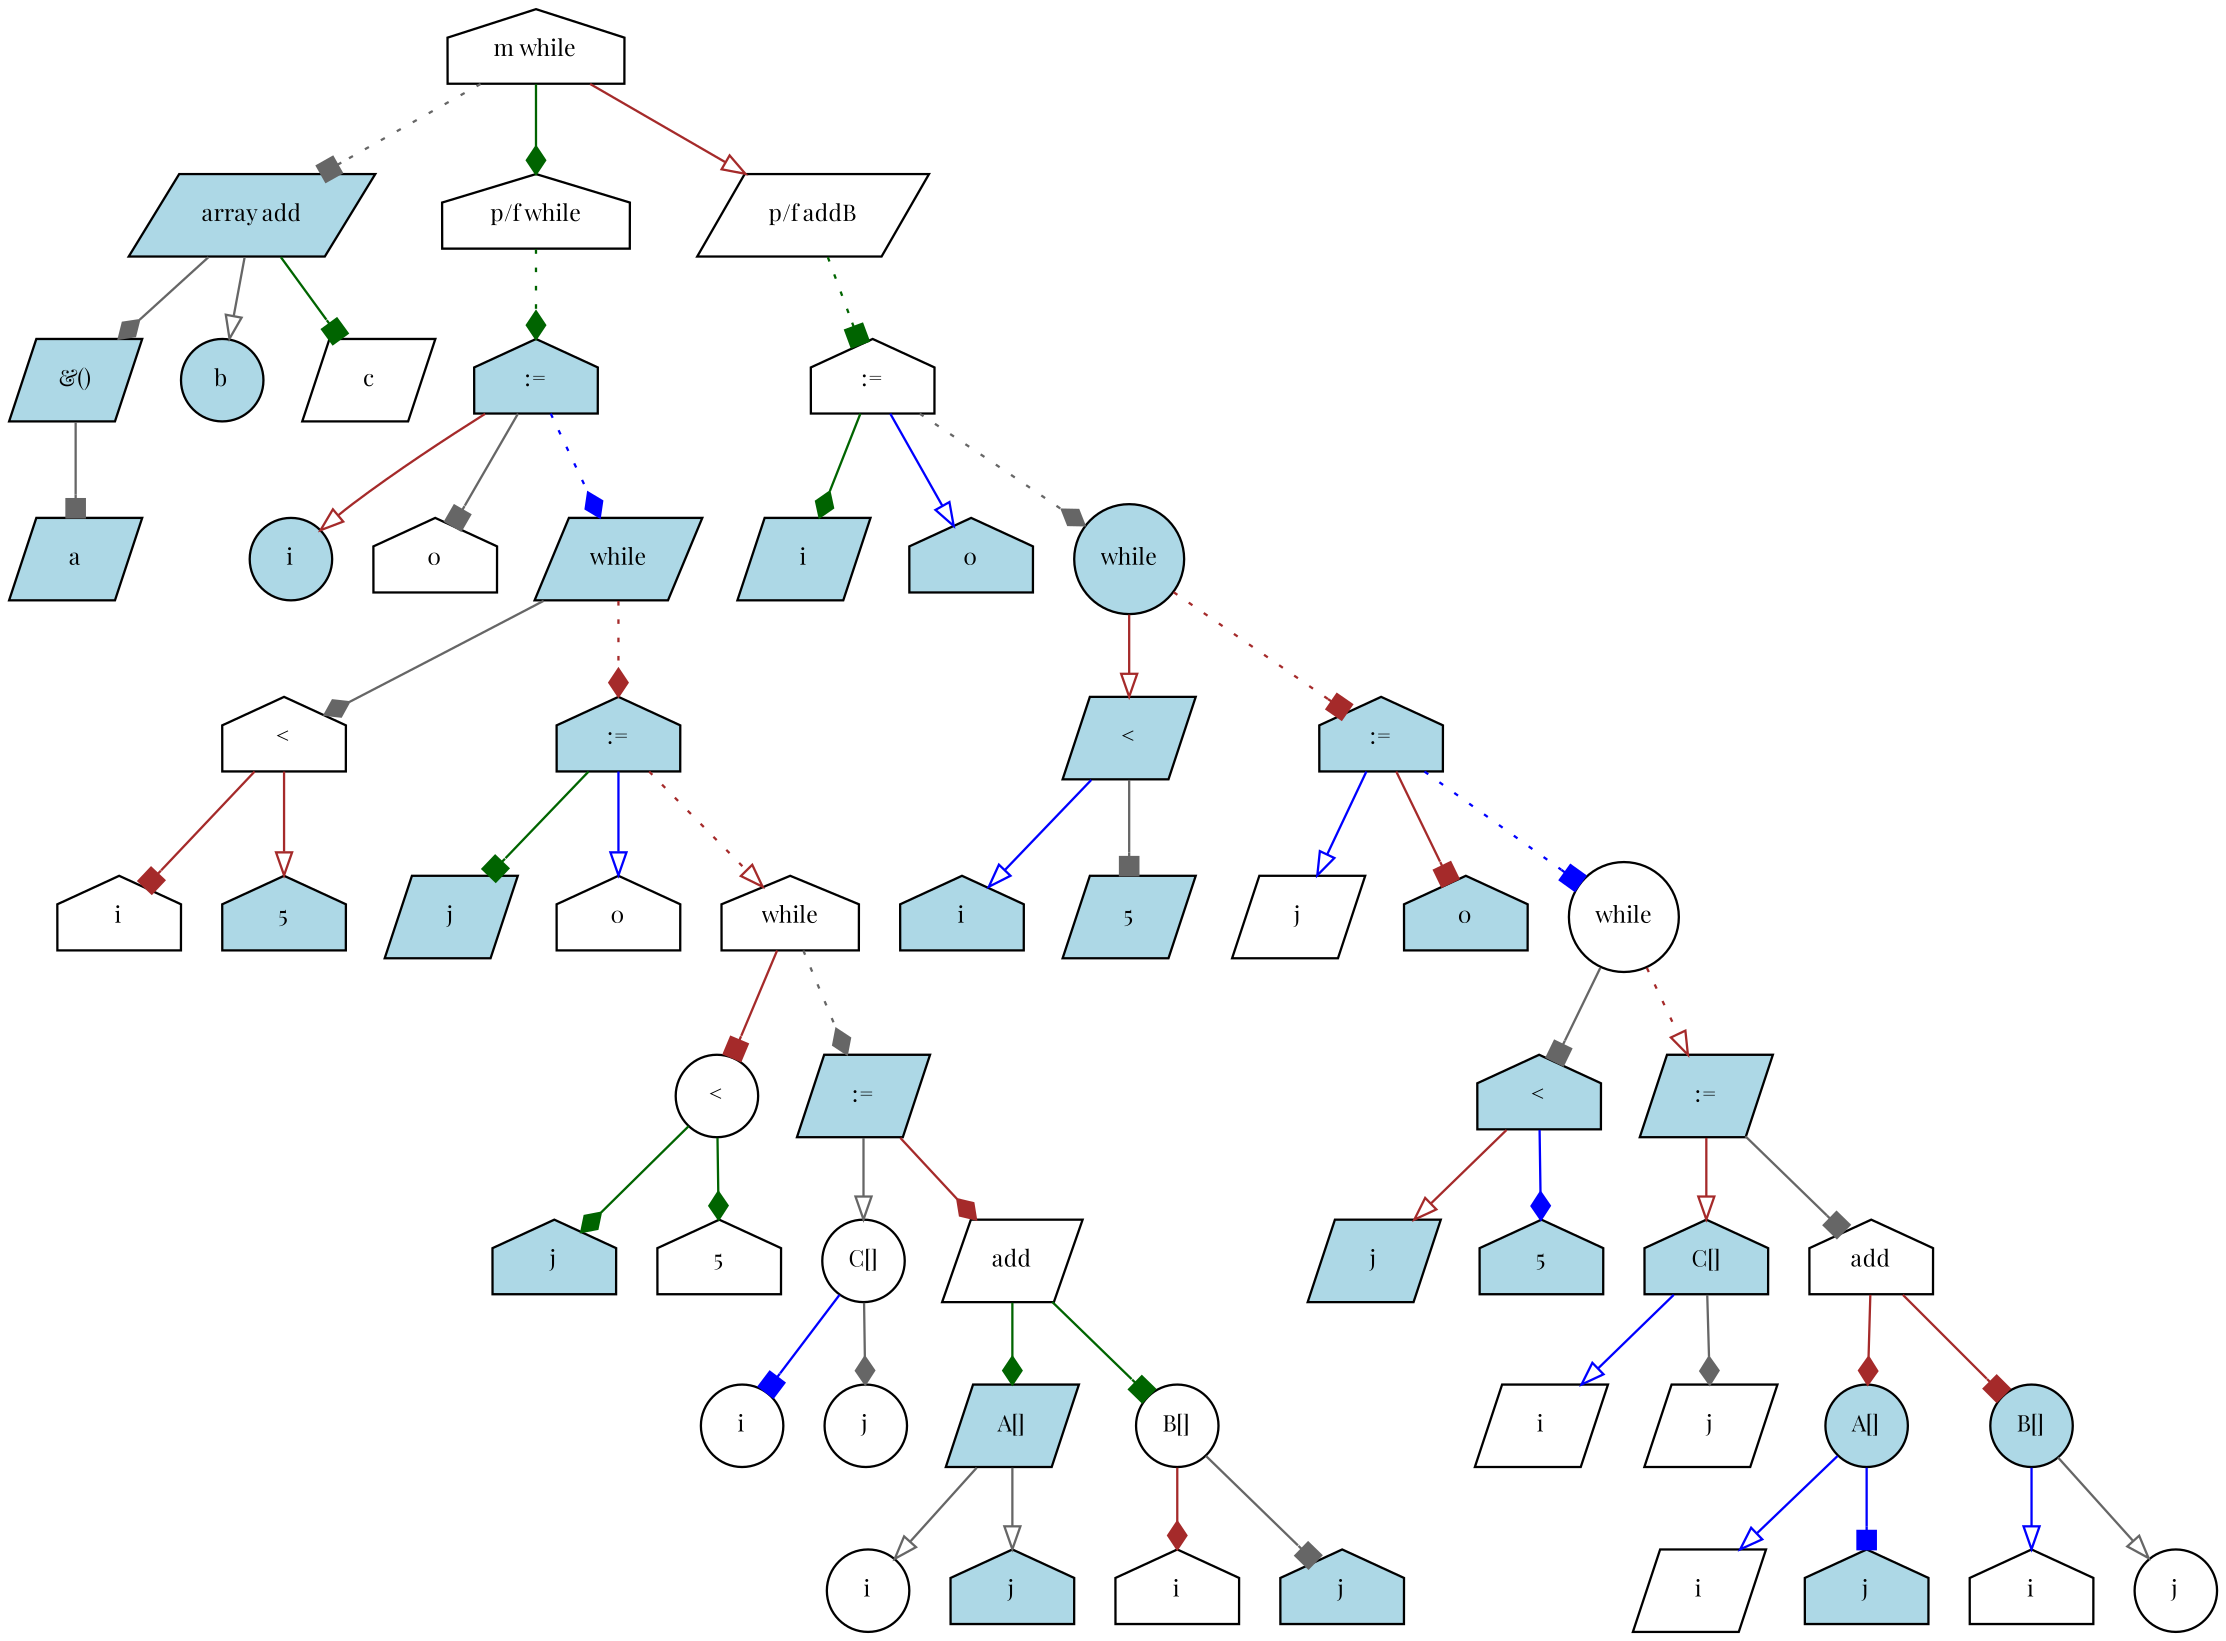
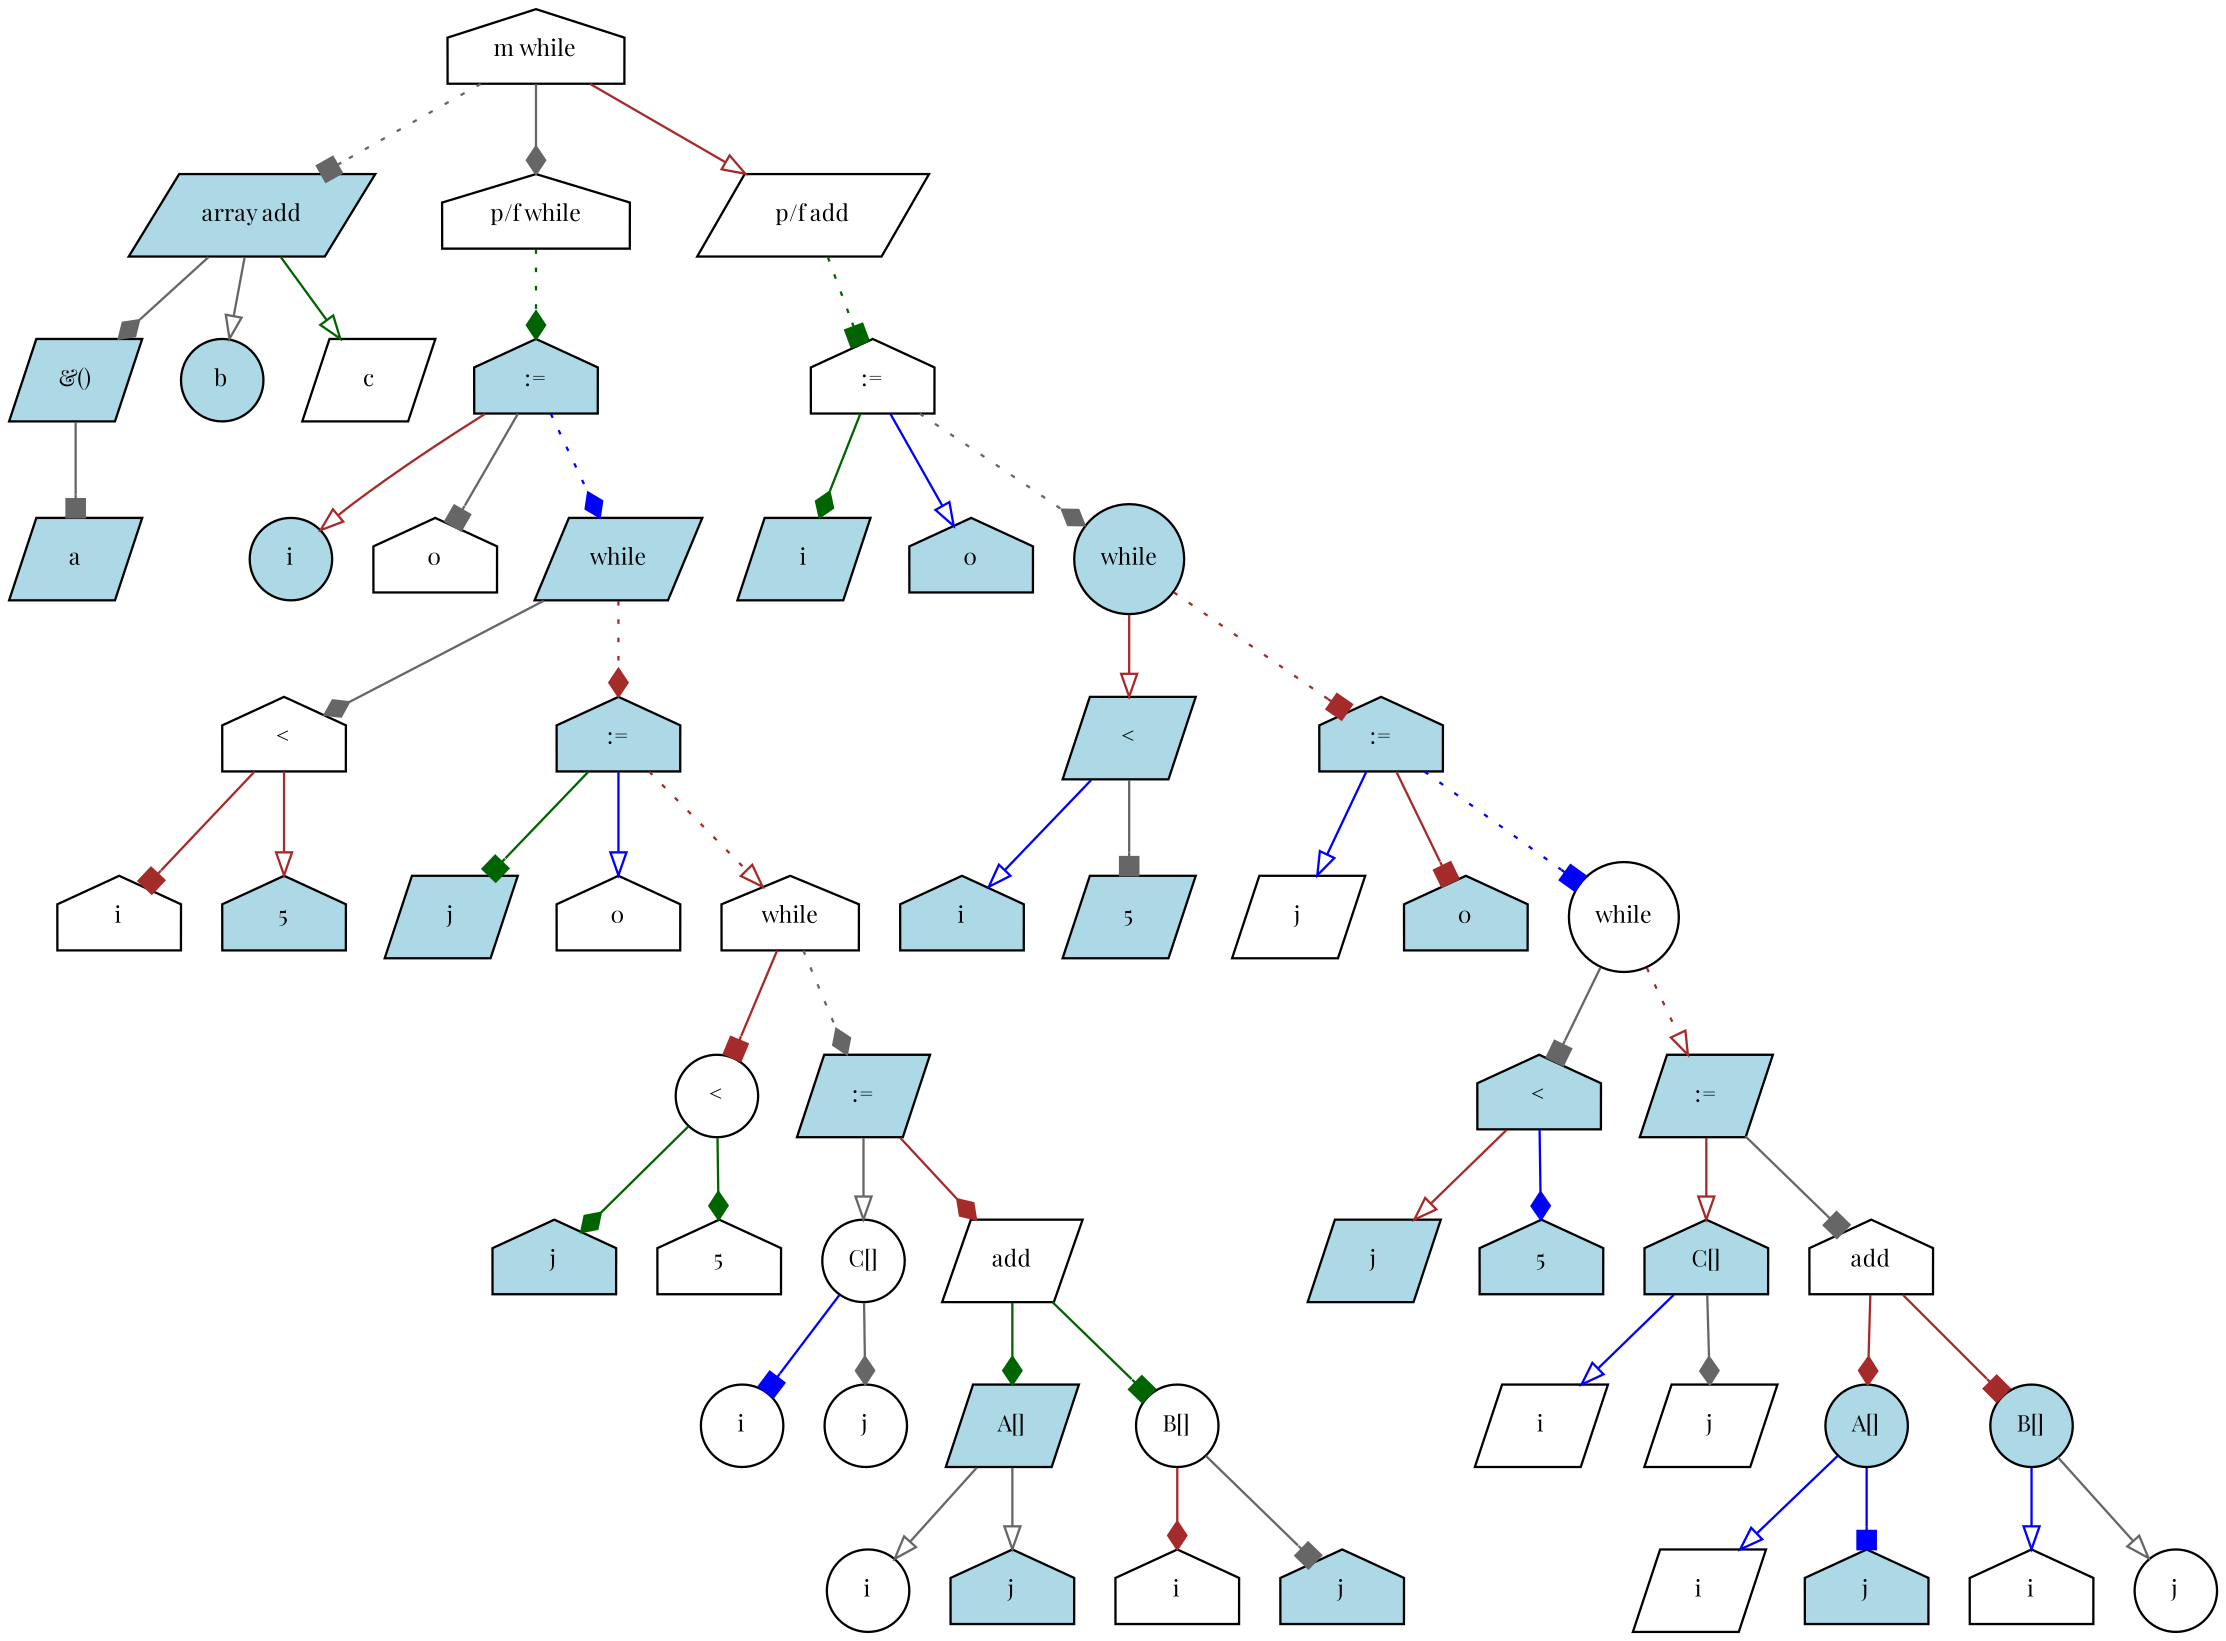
edge "m while" -> "p/f while": color darkgreen -> gray40
node "p/f addB": label "p/f addB" -> "p/f add"
edge "array add" -> "c": arrowhead box -> onormal
